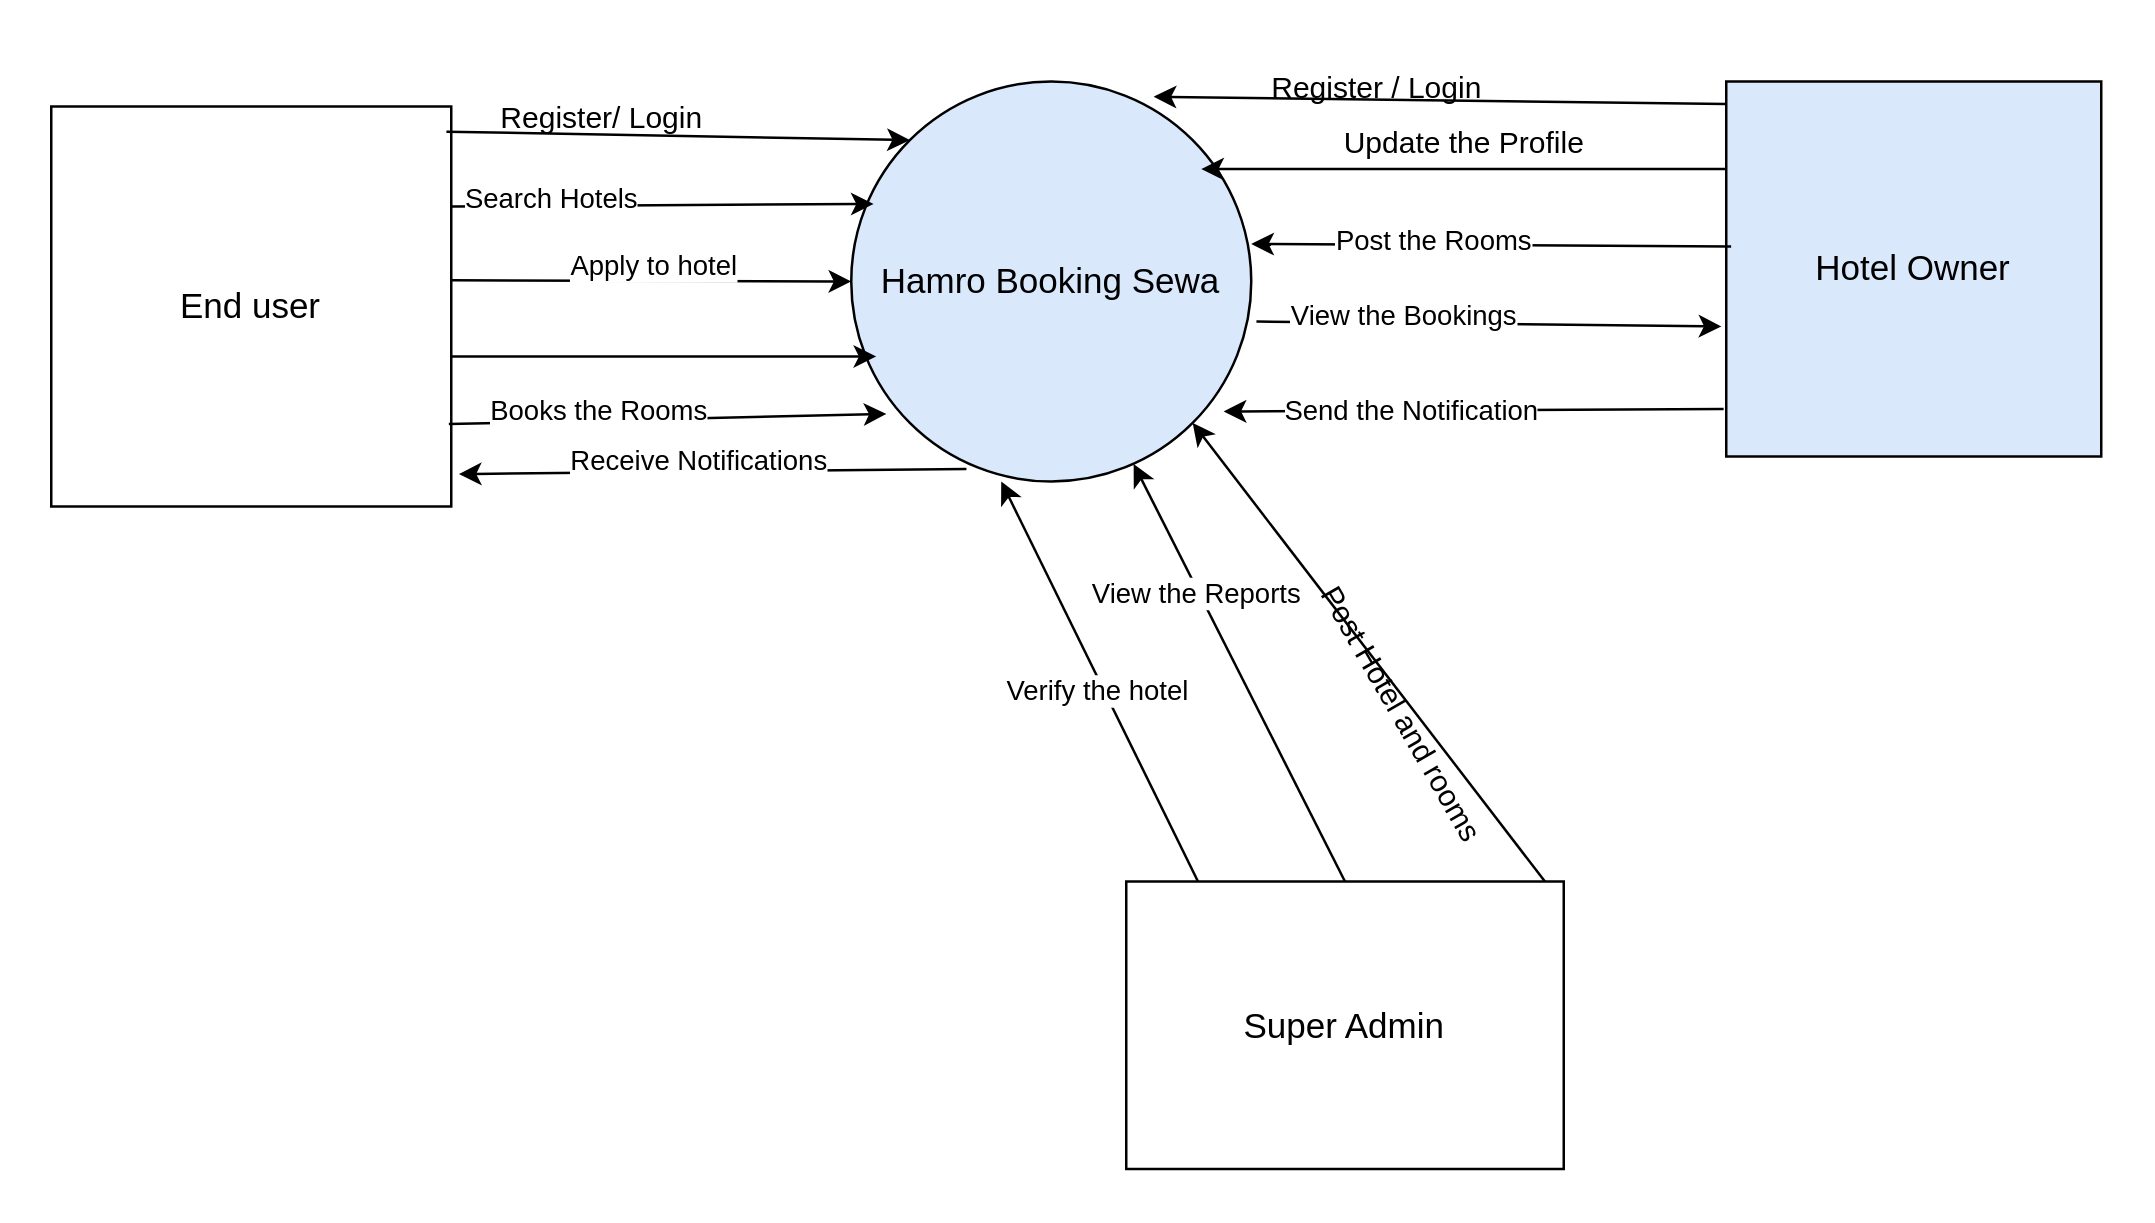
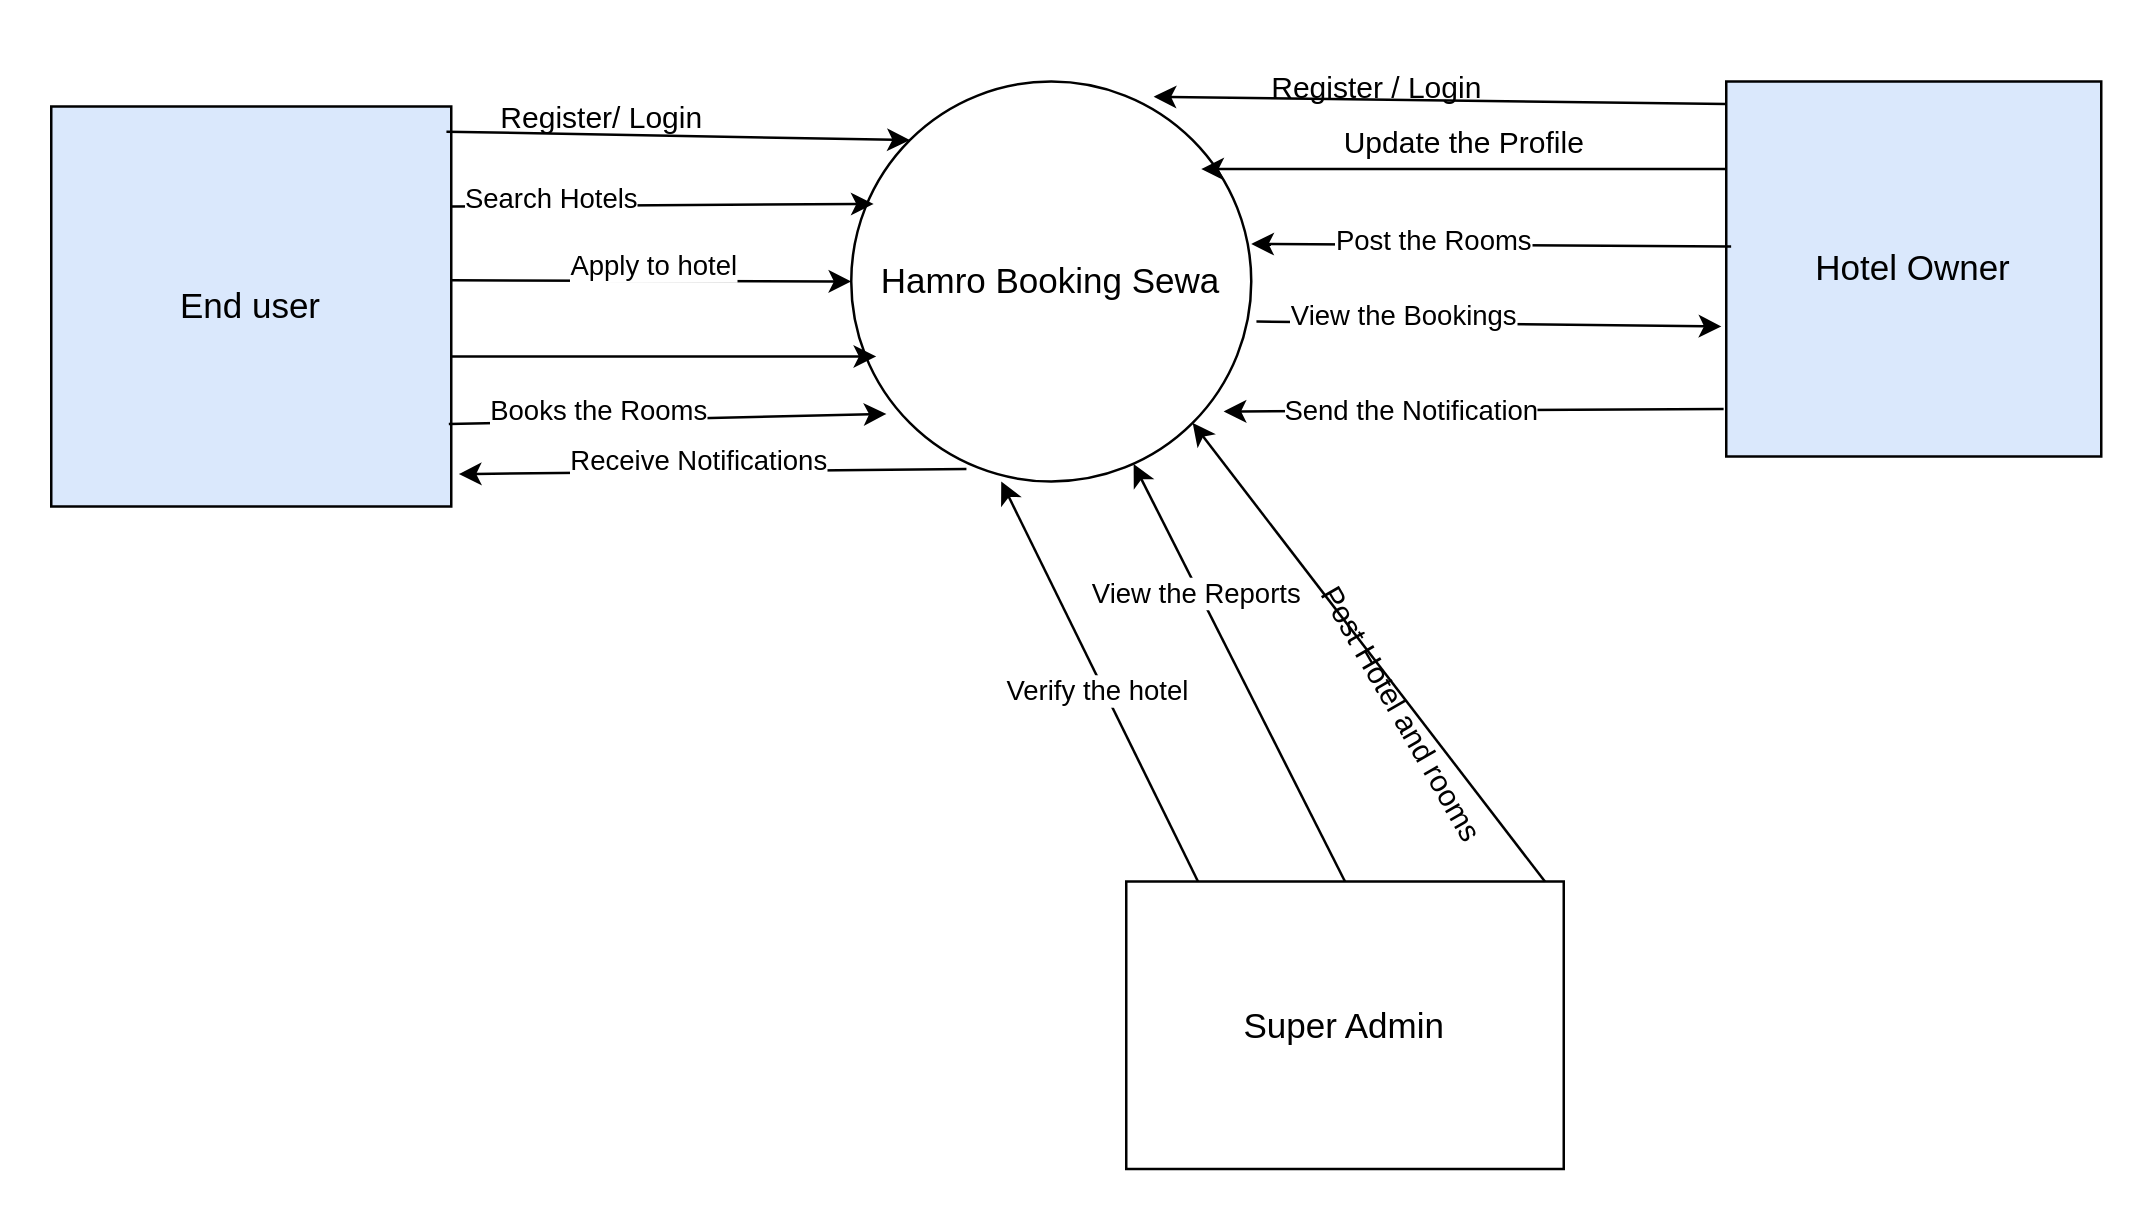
node "Hamro Booking Sewa": fillcolor #dae8fc -> #ffffff
node "End user": fillcolor #ffffff -> #dae8fc
